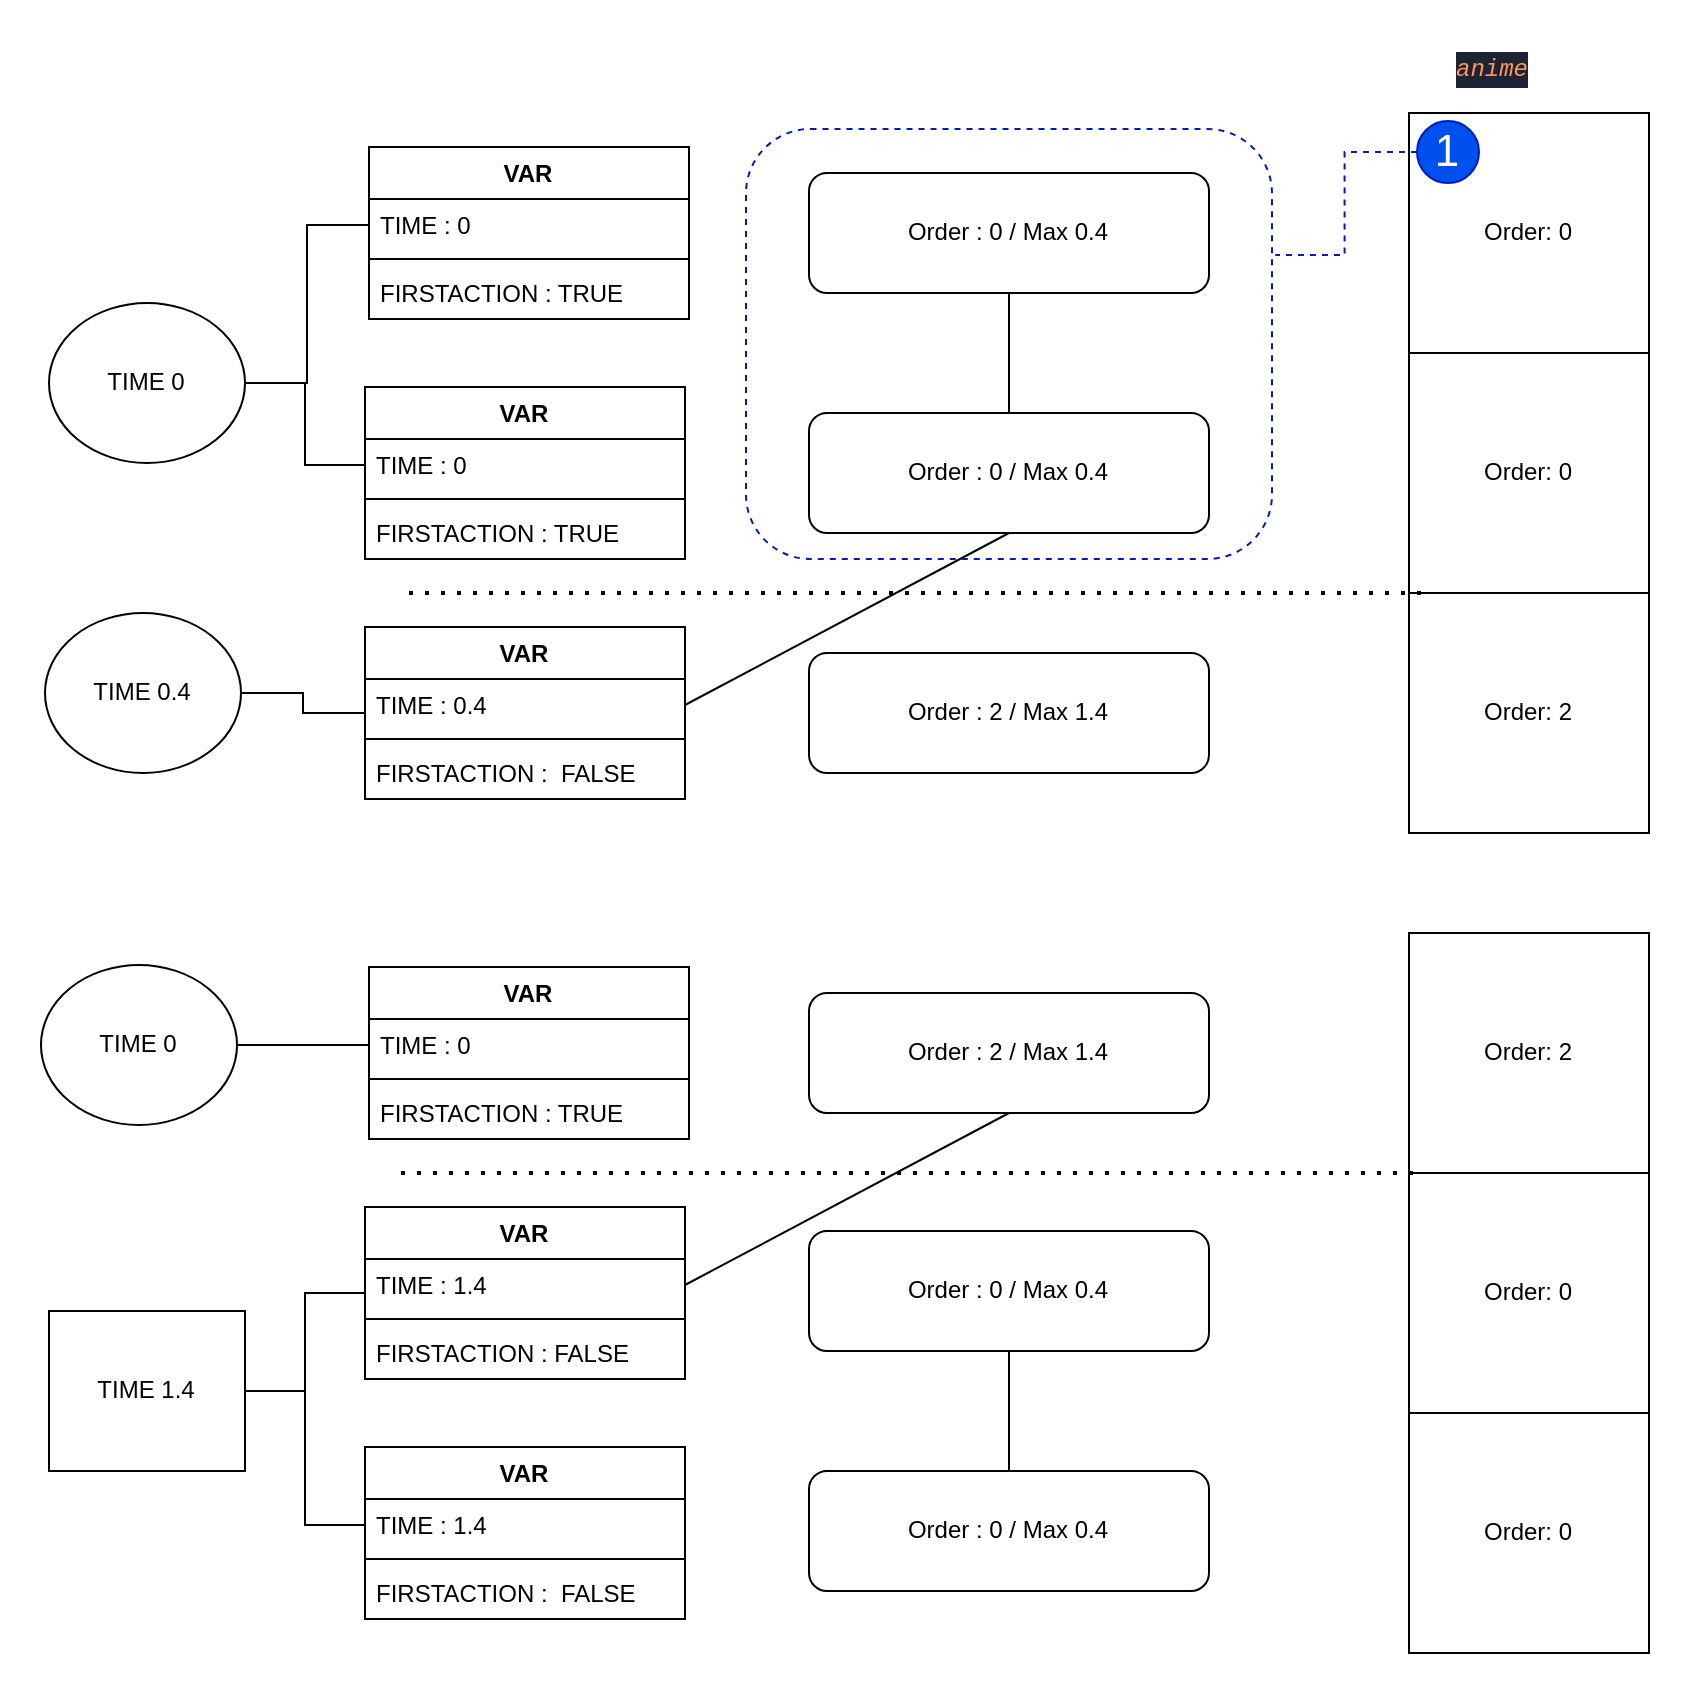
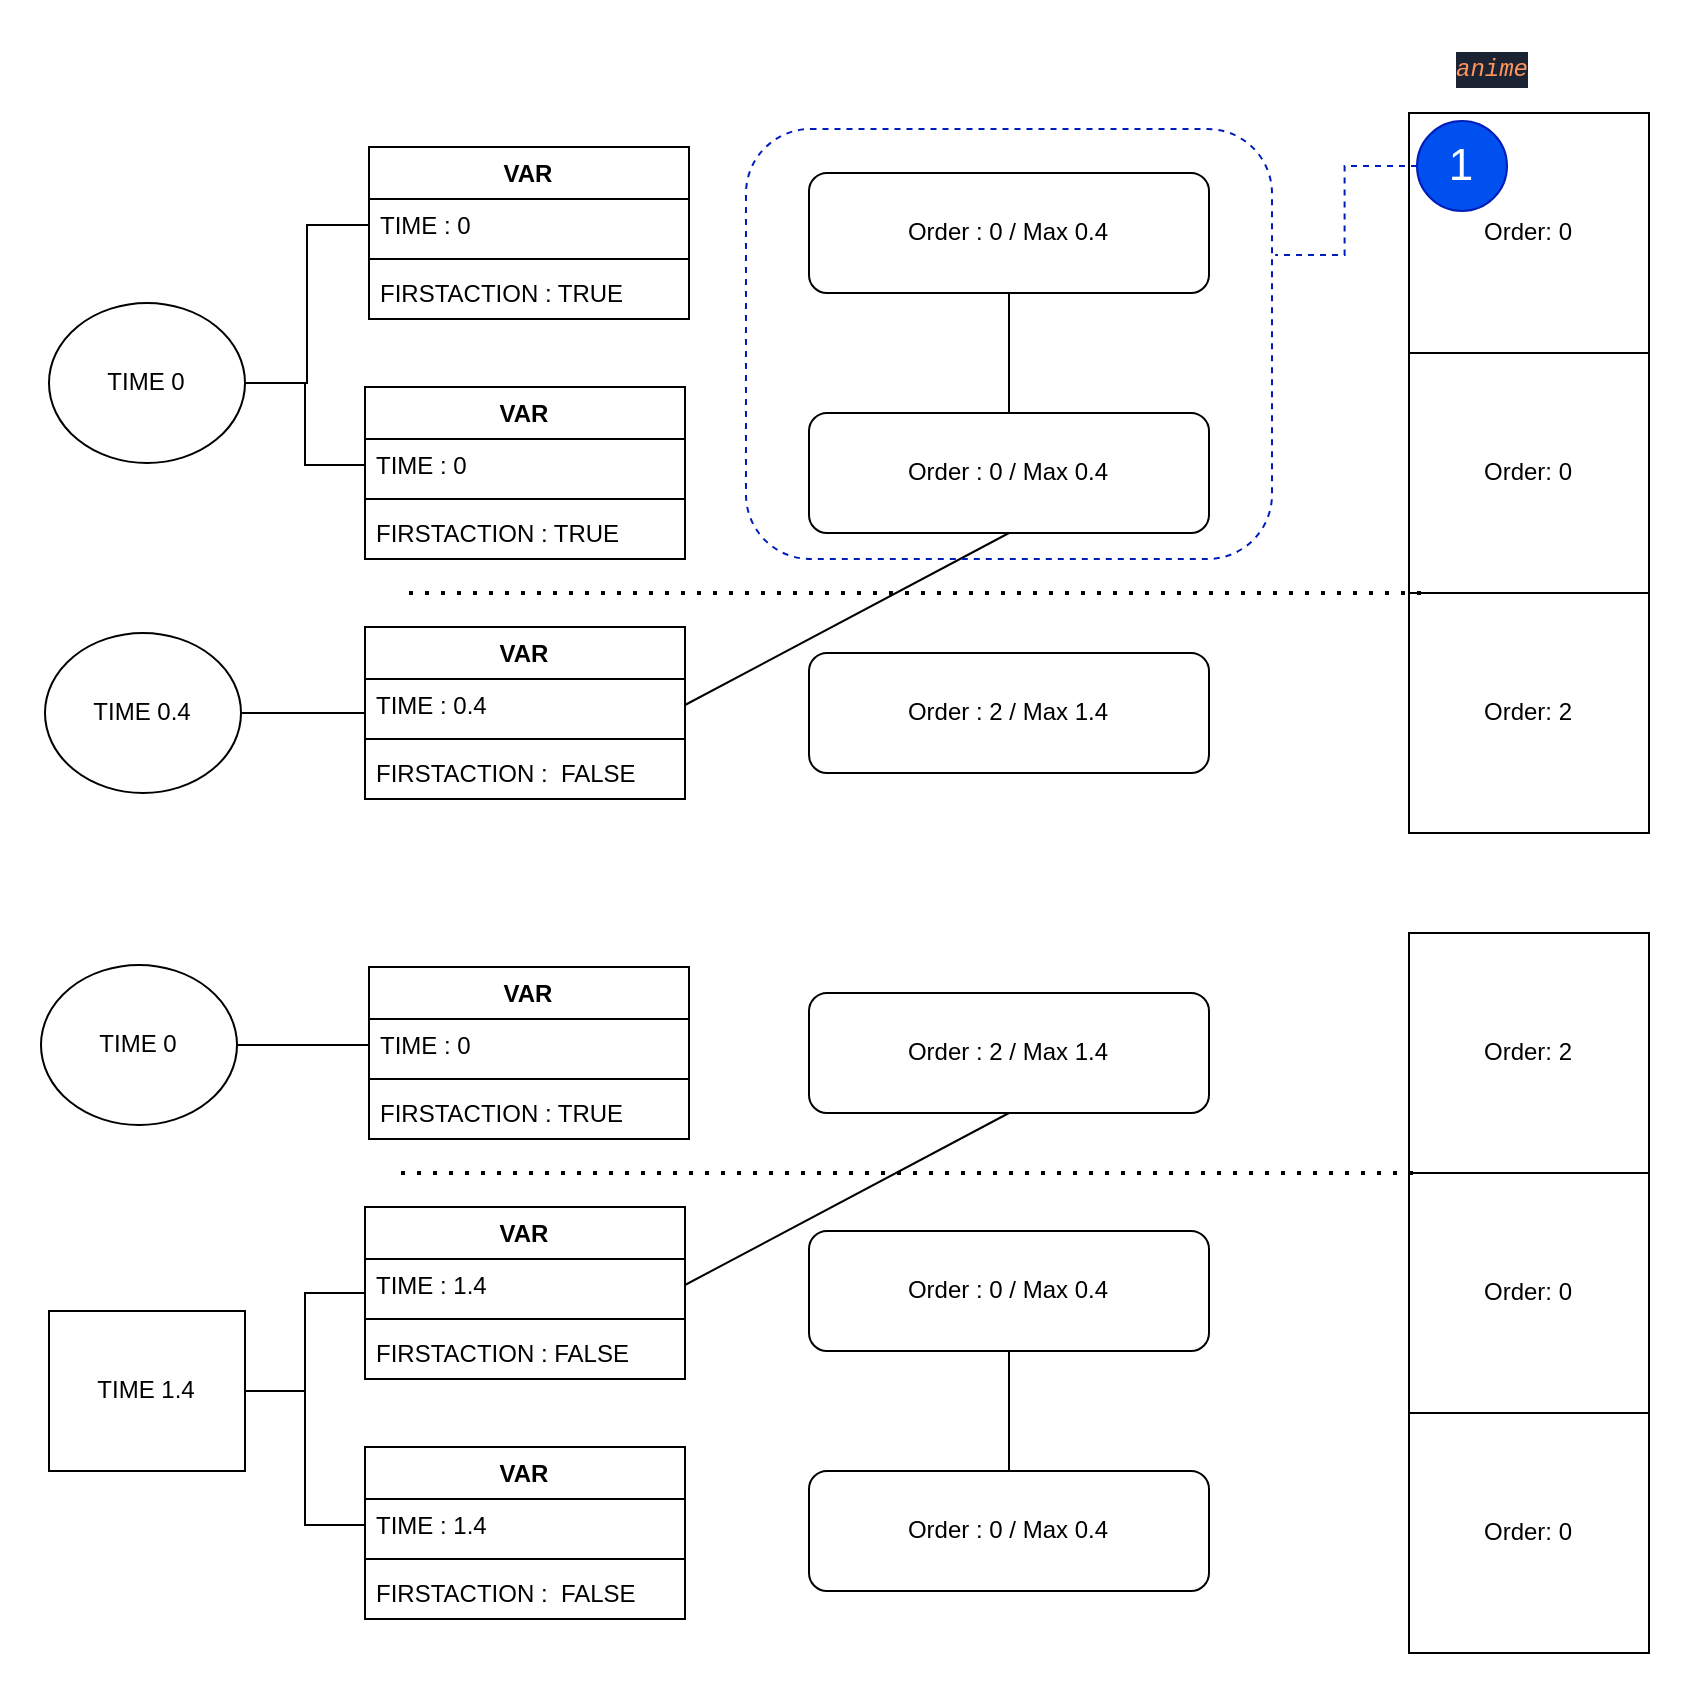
node "1": size 62x62 -> 90x90
node "TIME 0.4": moved (143, 693) -> (143, 713)
